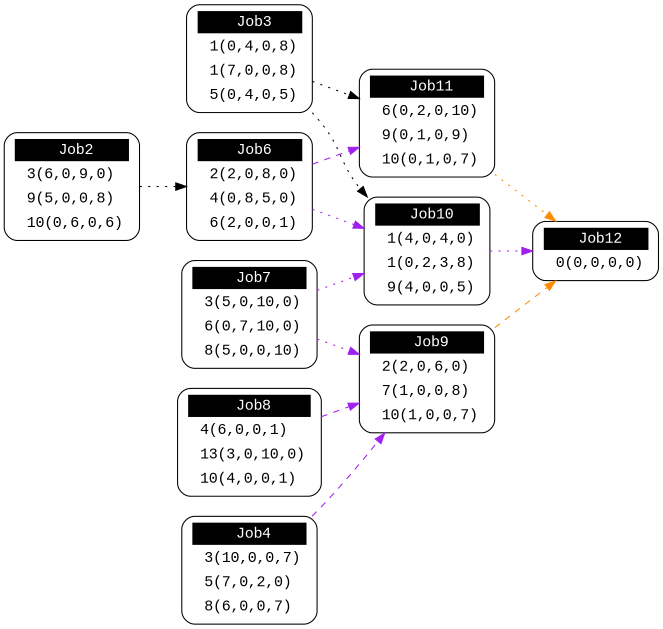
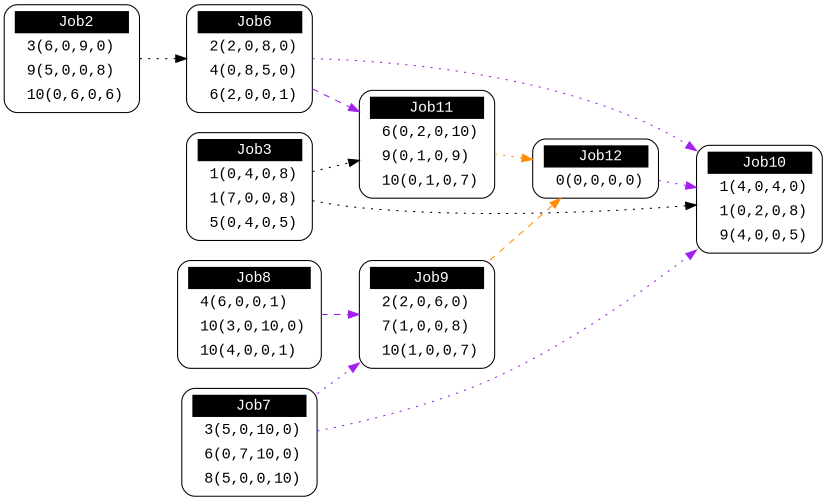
edge "Job10" -> "Job12": reversed
node "Job10": text "1(0,2,3,8)" -> "1(0,2,0,8)"
node "Job8": text "13(3,0,10,0)" -> "10(3,0,10,0)"
node "Job4": removed
